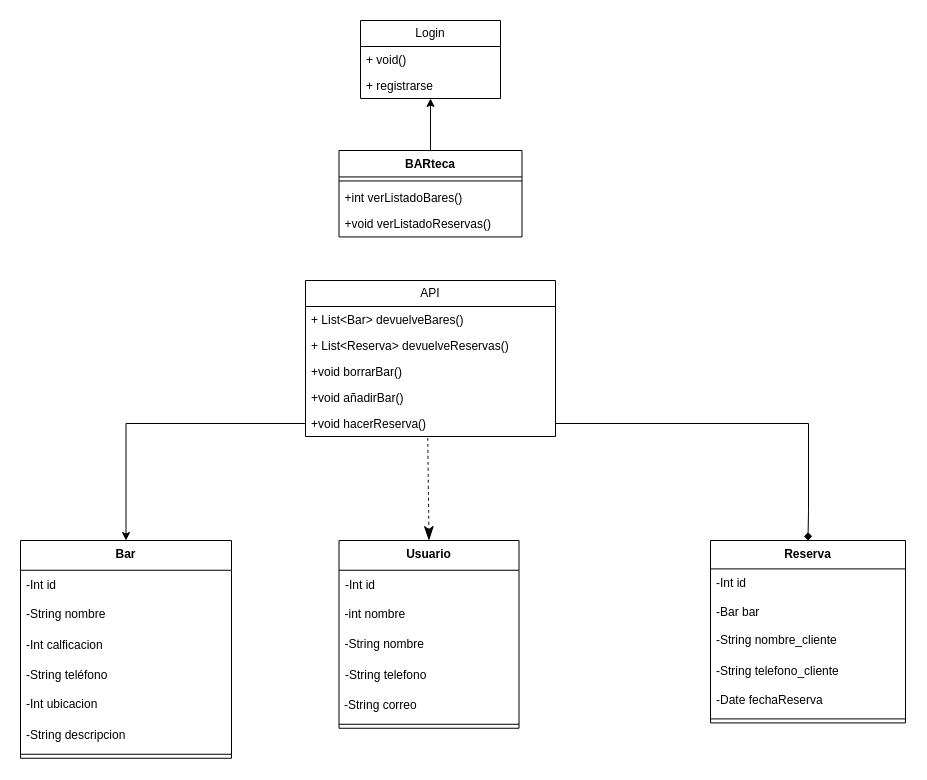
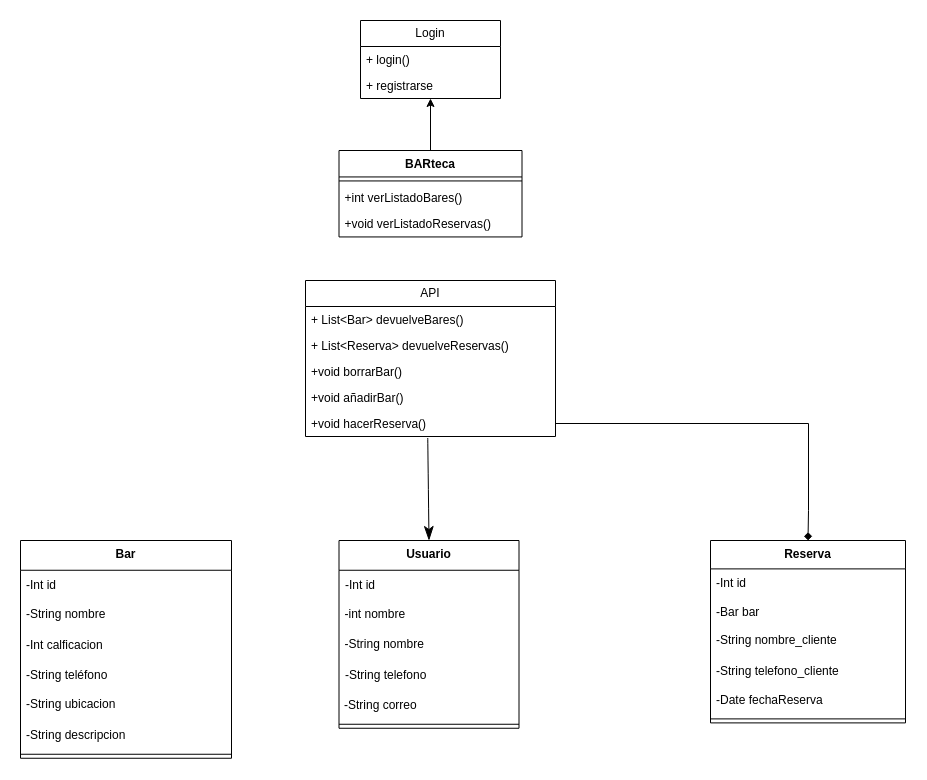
node "+ void()": label "+ void()" -> "+ login()"
edge "+void hacerReserva()" -> "Bar": removed
edge "+void hacerReserva()" -> "Usuario": style dashed -> solid
node "-Int ubicacion": label "-Int ubicacion" -> "-String ubicacion"
